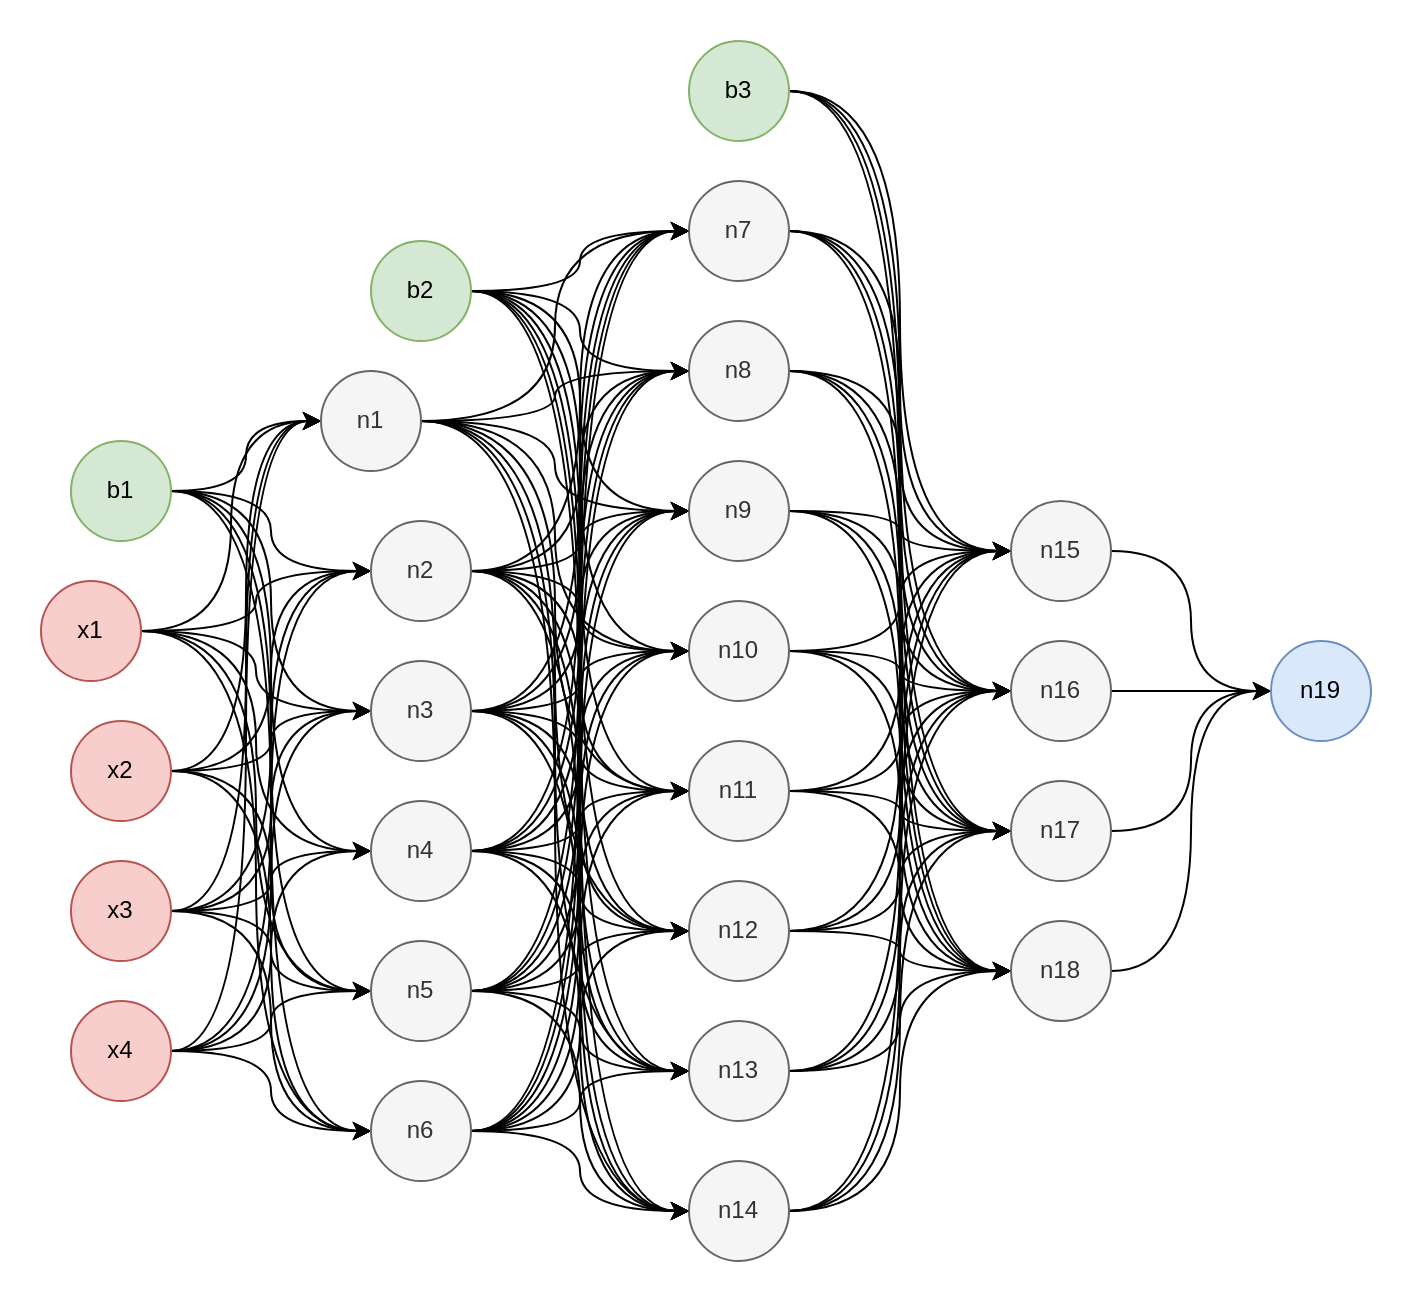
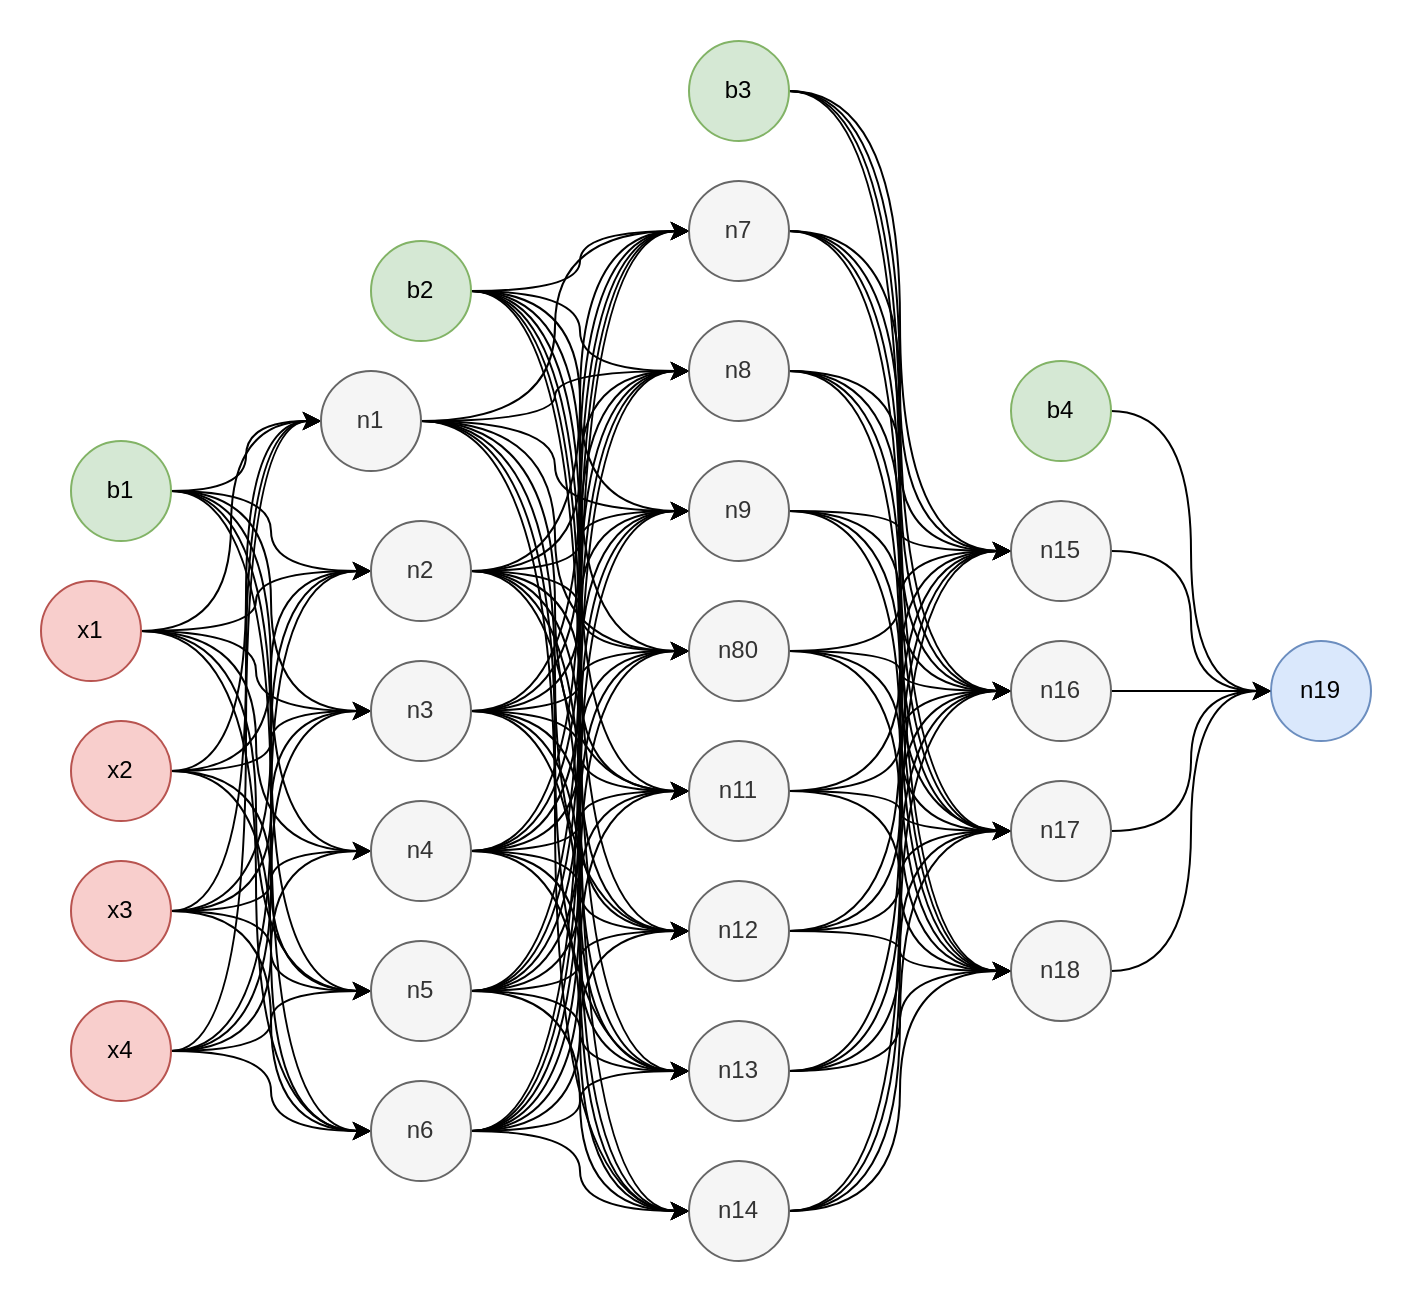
node "b4": added
edge "b4" -> "n19": added
node "n10": label "n10" -> "n80"
edge "n9" -> "n17": arrowhead classic -> none
